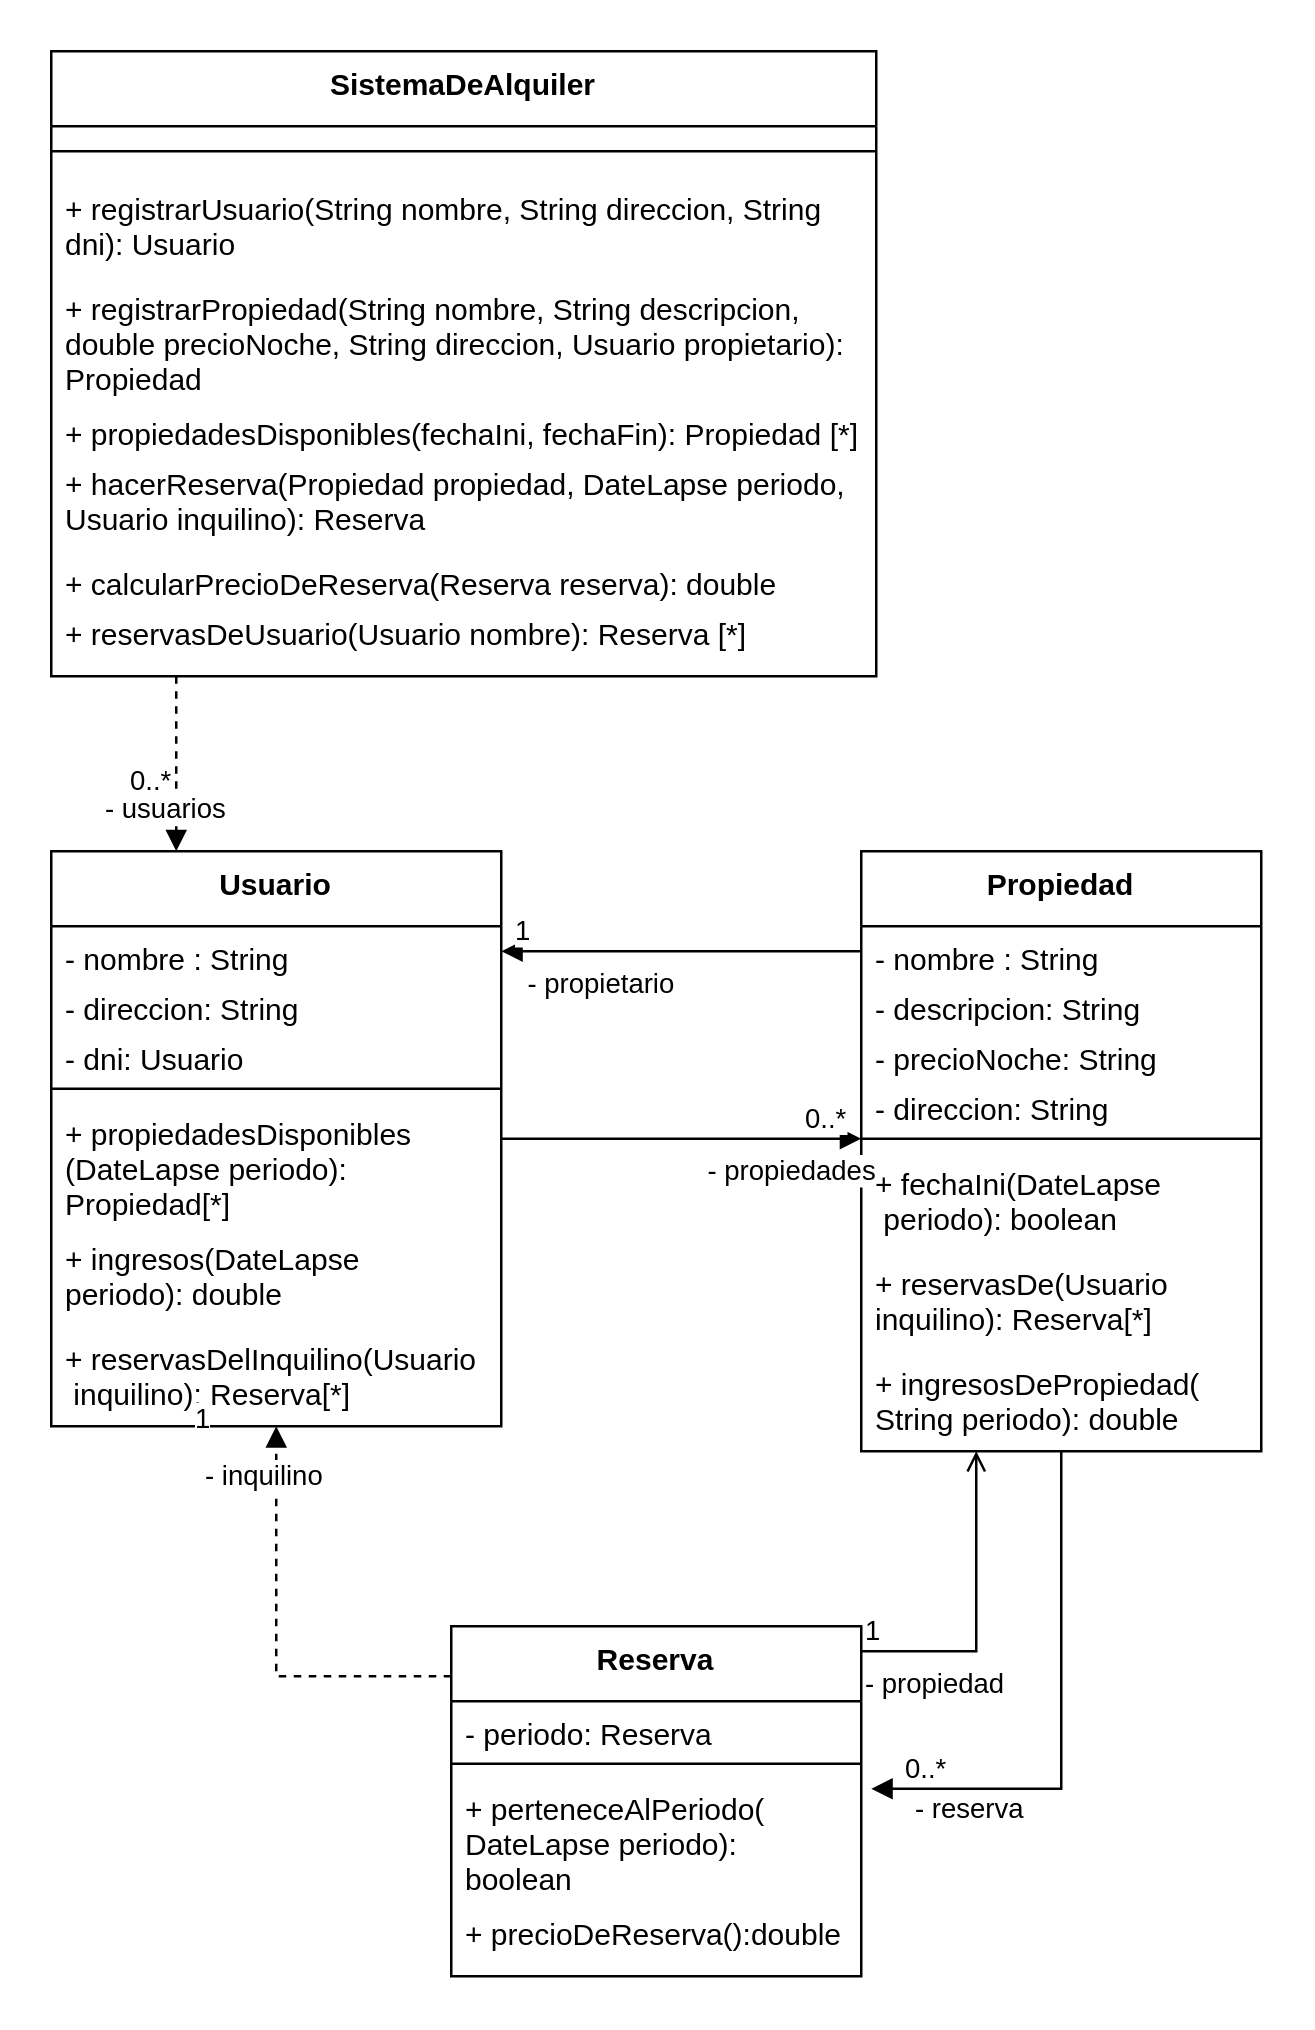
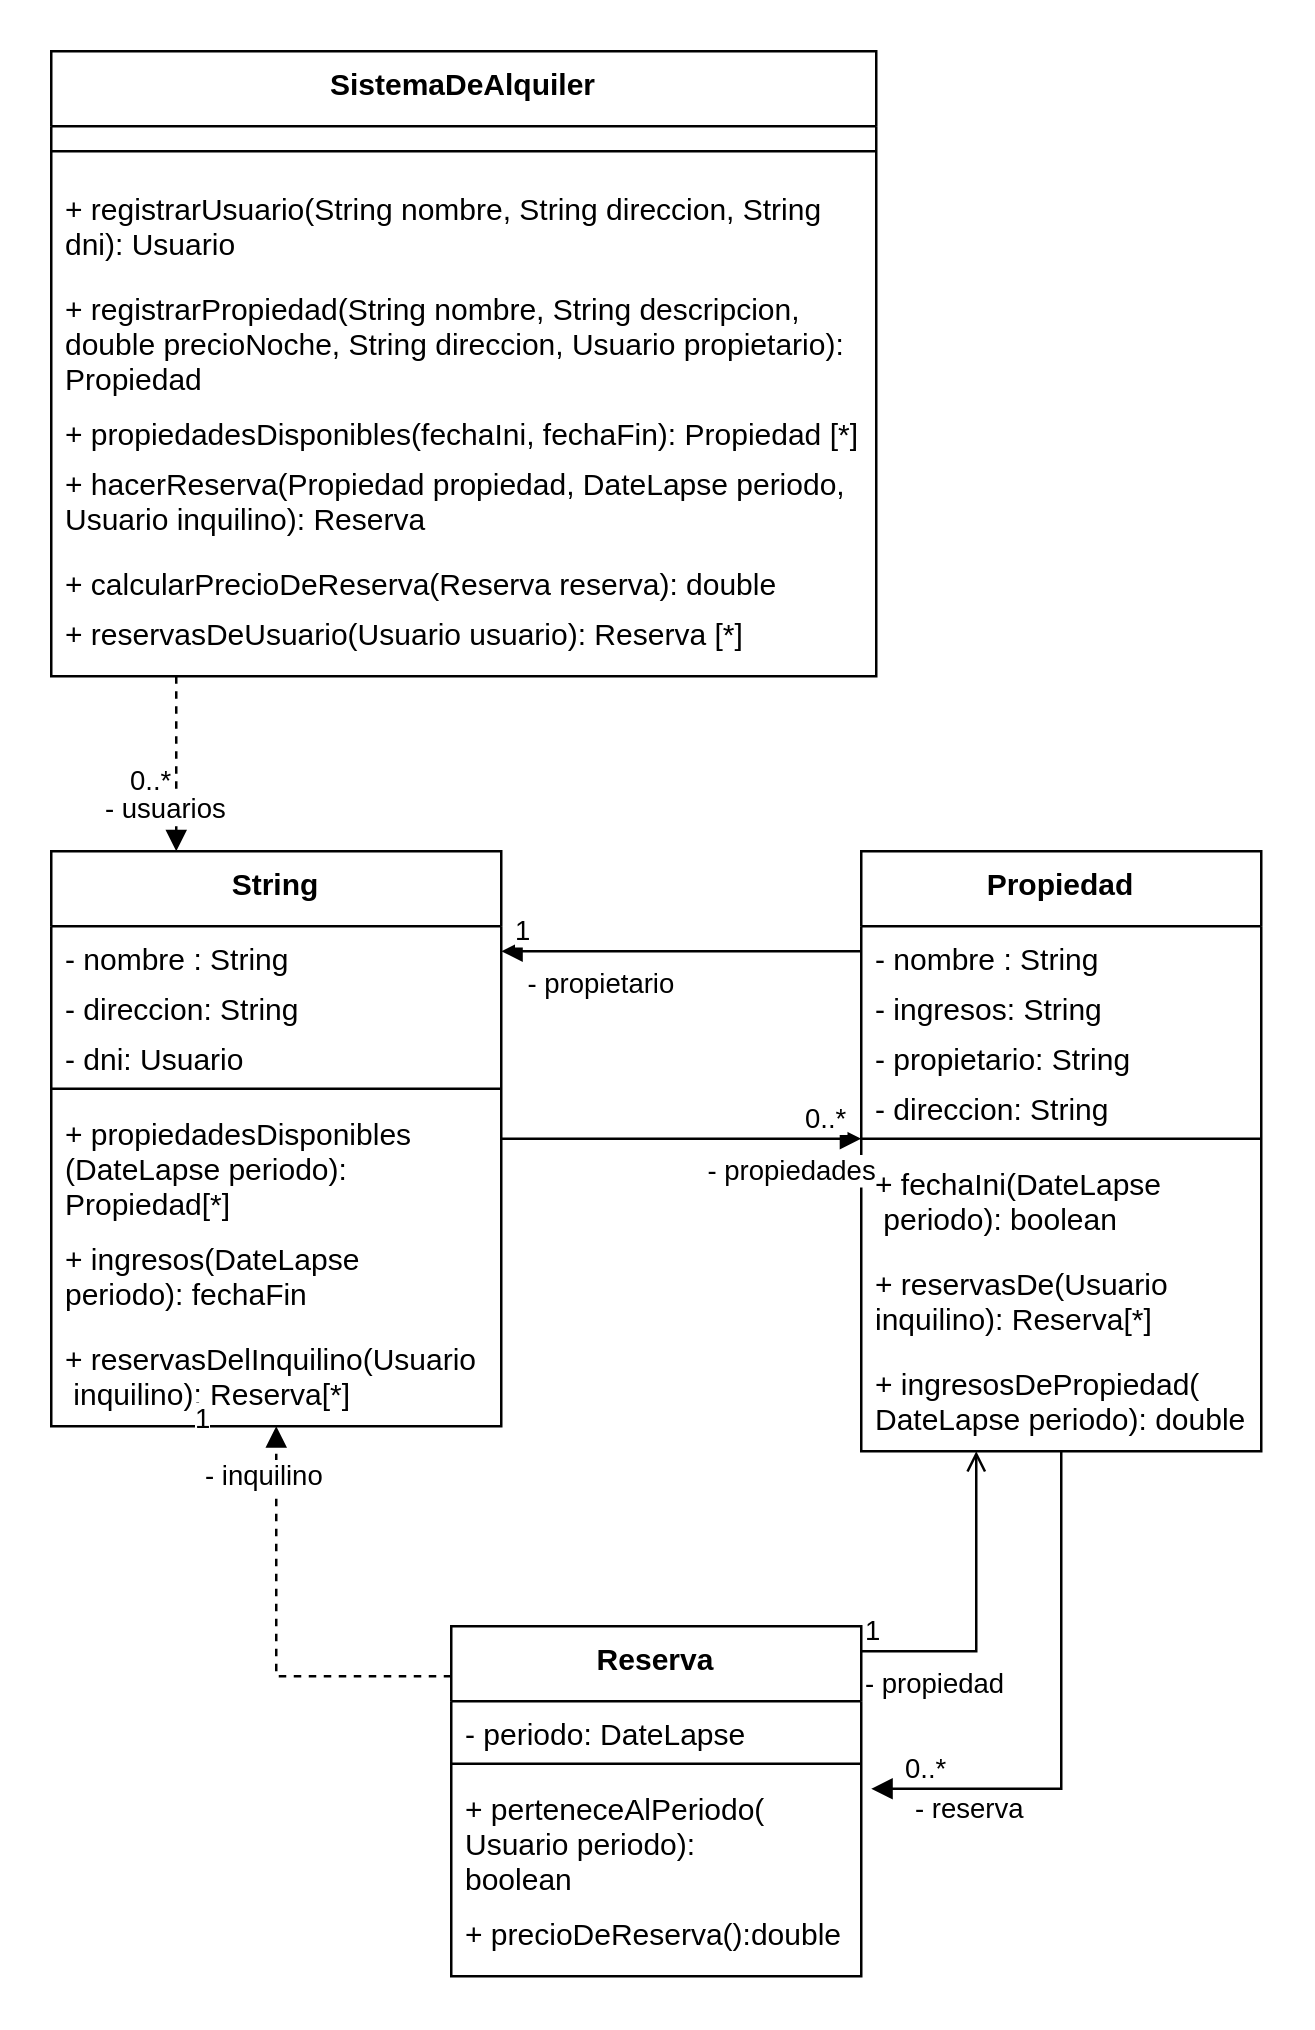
node "+ reservasDeUsuario(Usuario nombre): Reserva [*]": label "+ reservasDeUsuario(Usuario nombre): Reserva [*]" -> "+ reservasDeUsuario(Usuario usuario): Reserva [*]"
node "Usuario": label "Usuario" -> "String"
node "- descripcion: String": label "- descripcion: String" -> "- ingresos: String"
node "- precioNoche: String": label "- precioNoche: String" -> "- propietario: String"
node "+ ingresos(DateLapse periodo): double": label "+ ingresos(DateLapse periodo): double" -> "+ ingresos(DateLapse periodo): fechaFin"
node "+ ingresosDePropiedad( String periodo): double": label "+ ingresosDePropiedad( String periodo): double" -> "+ ingresosDePropiedad( DateLapse periodo): double"
node "- periodo: Reserva": label "- periodo: Reserva" -> "- periodo: DateLapse"
node "+ perteneceAlPeriodo( DateLapse periodo): boolean": label "+ perteneceAlPeriodo( DateLapse periodo): boolean" -> "+ perteneceAlPeriodo( Usuario periodo): boolean"
